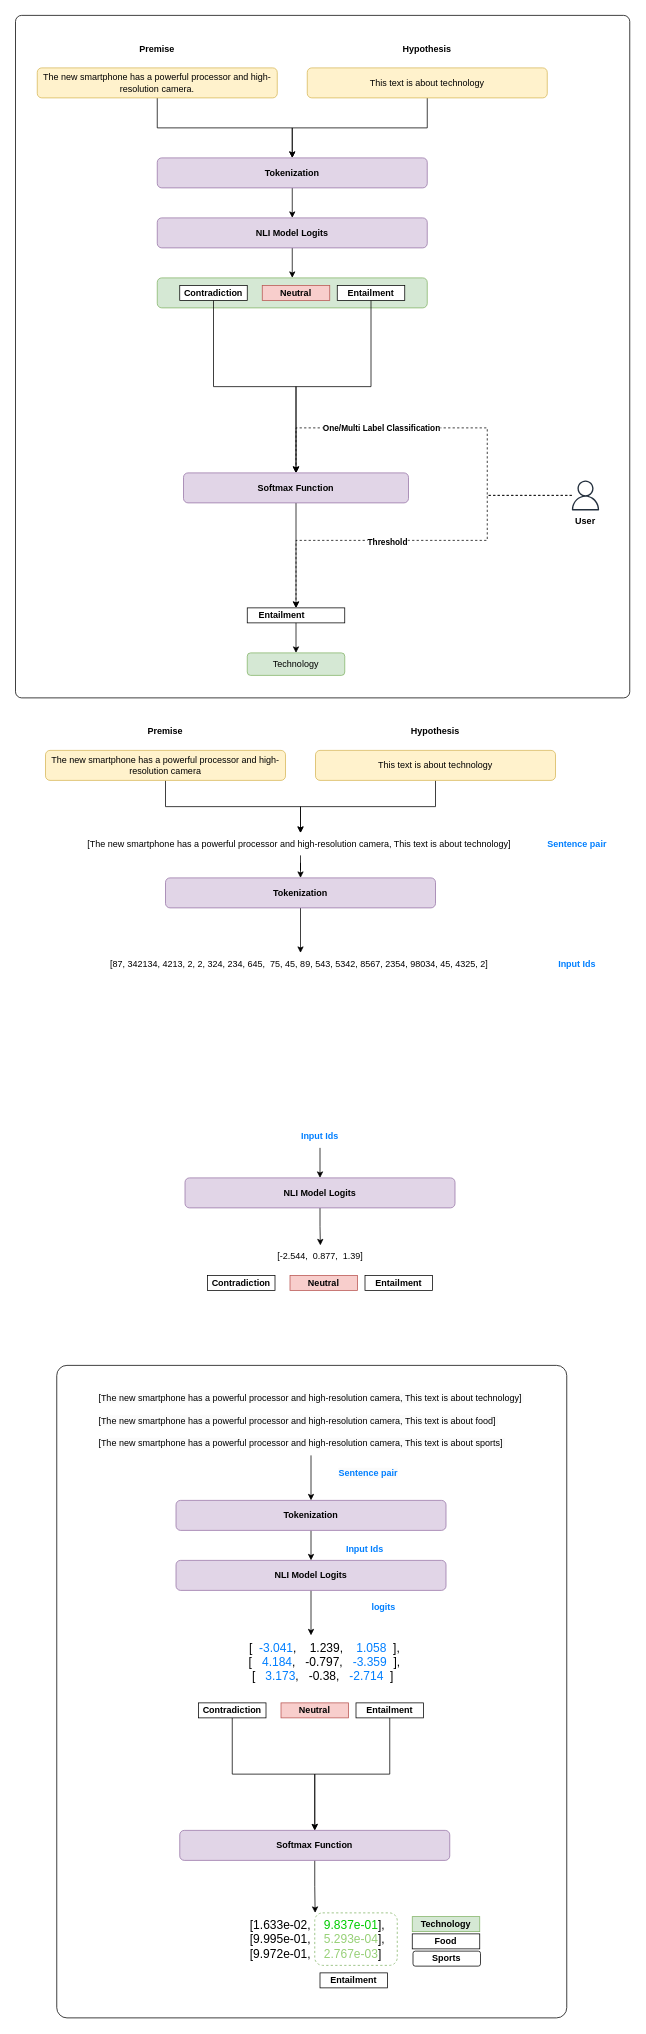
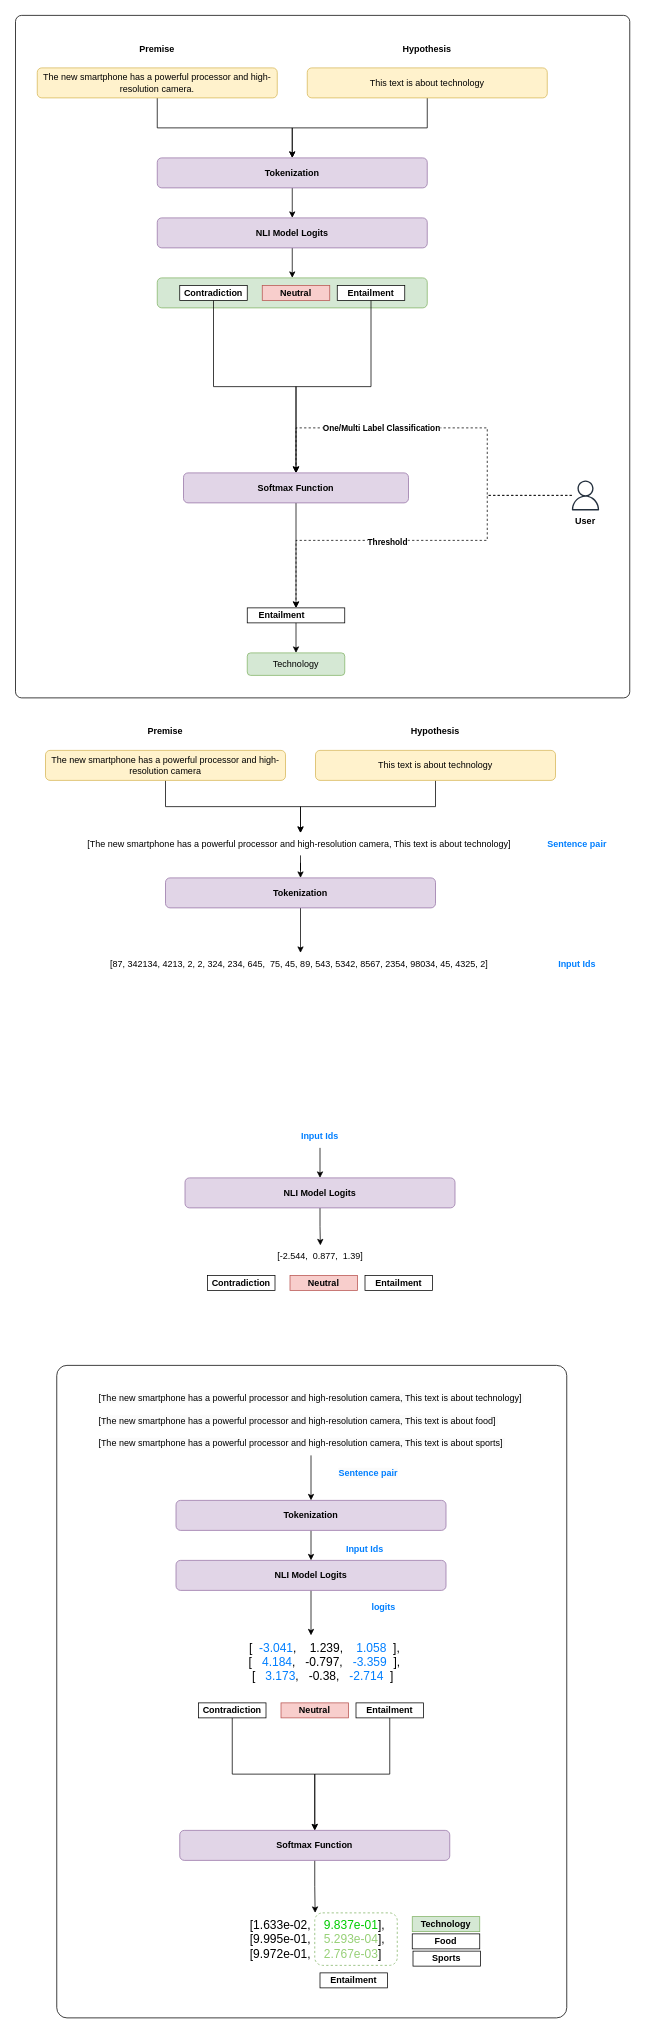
node "Sports": shape rounded rectangle -> rectangle
